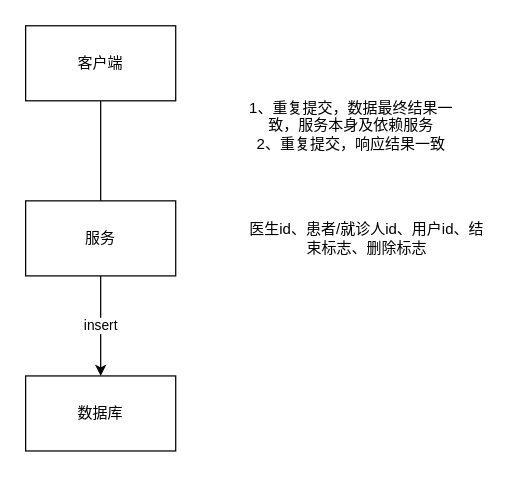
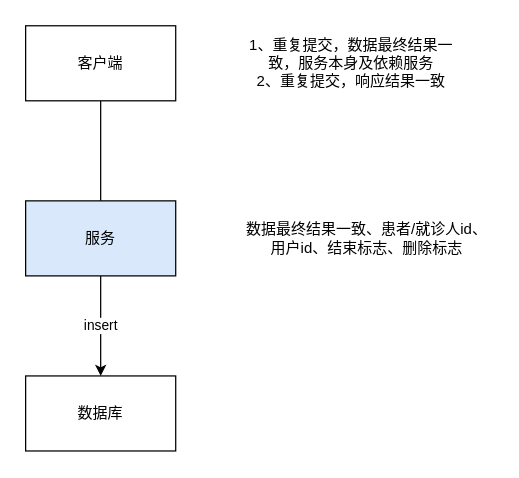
node "1、重复提交，数据最终结果一致，服务本身及依赖服务 2、重复提交，响应结果一致": moved (351, 126) -> (351, 63)
node "服务": fillcolor #ffffff -> #dae8fc
node "医生id、患者/就诊人id、用户id、结束标志、删除标志": label "医生id、患者/就诊人id、用户id、结束标志、删除标志" -> "数据最终结果一致、患者/就诊人id、用户id、结束标志、删除标志"
